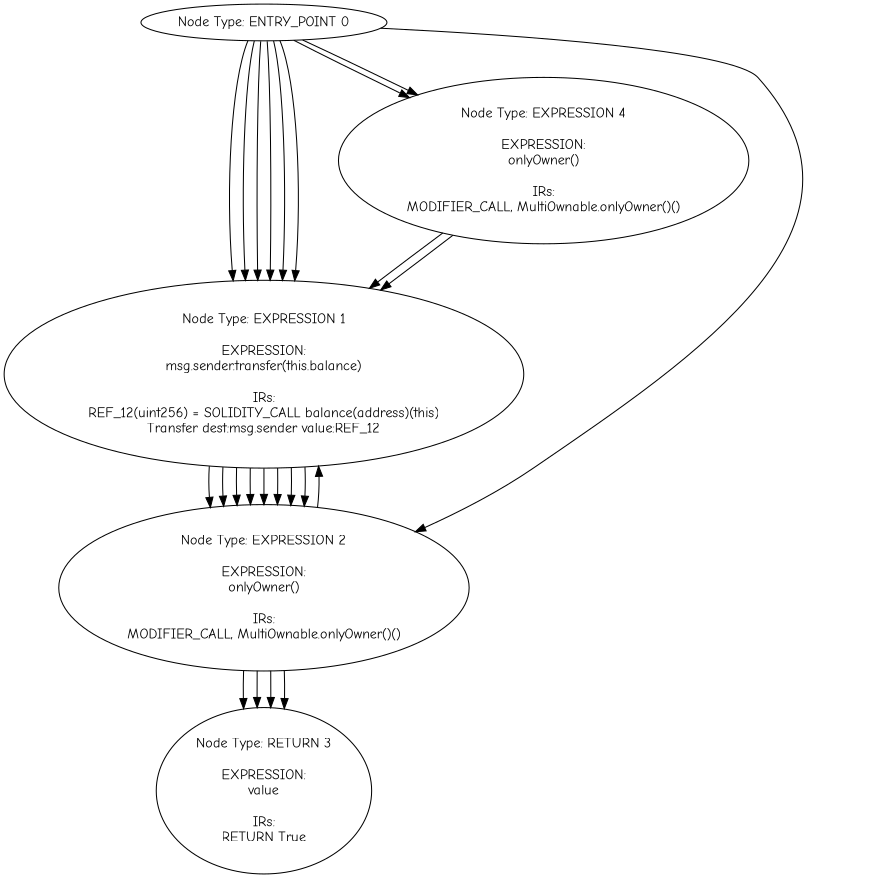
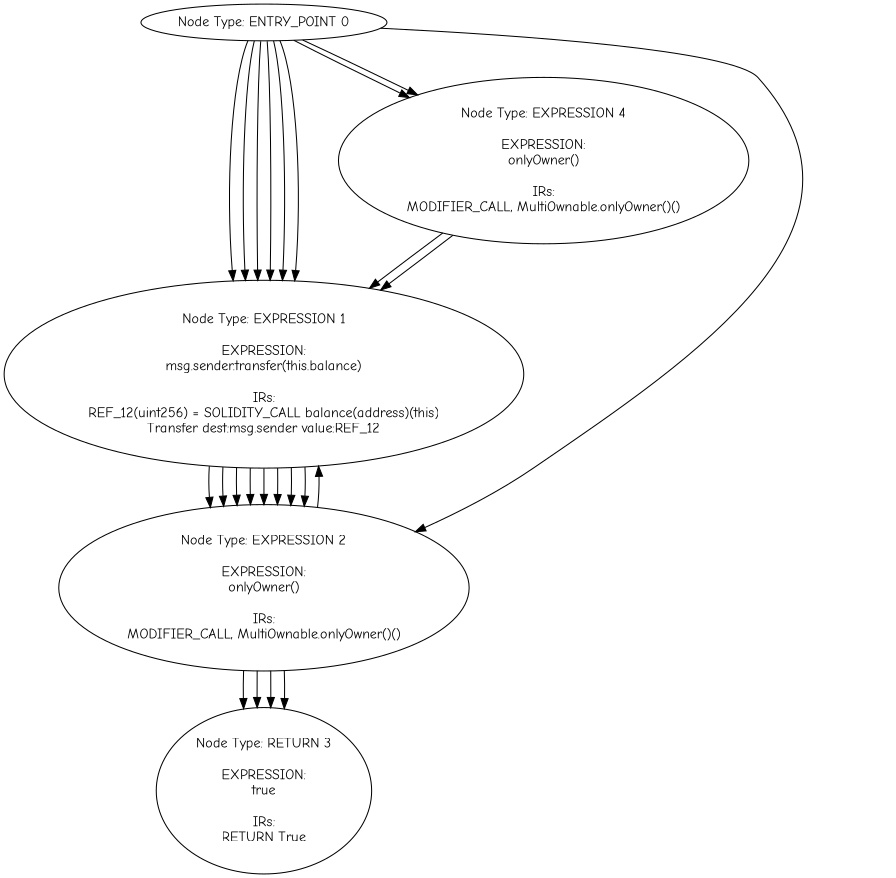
node "Node Type: RETURN 3 EXPRESSION: value IRs: RETURN True": label "Node Type: RETURN 3 EXPRESSION: value IRs: RETURN True" -> "Node Type: RETURN 3 EXPRESSION: true IRs: RETURN True"
